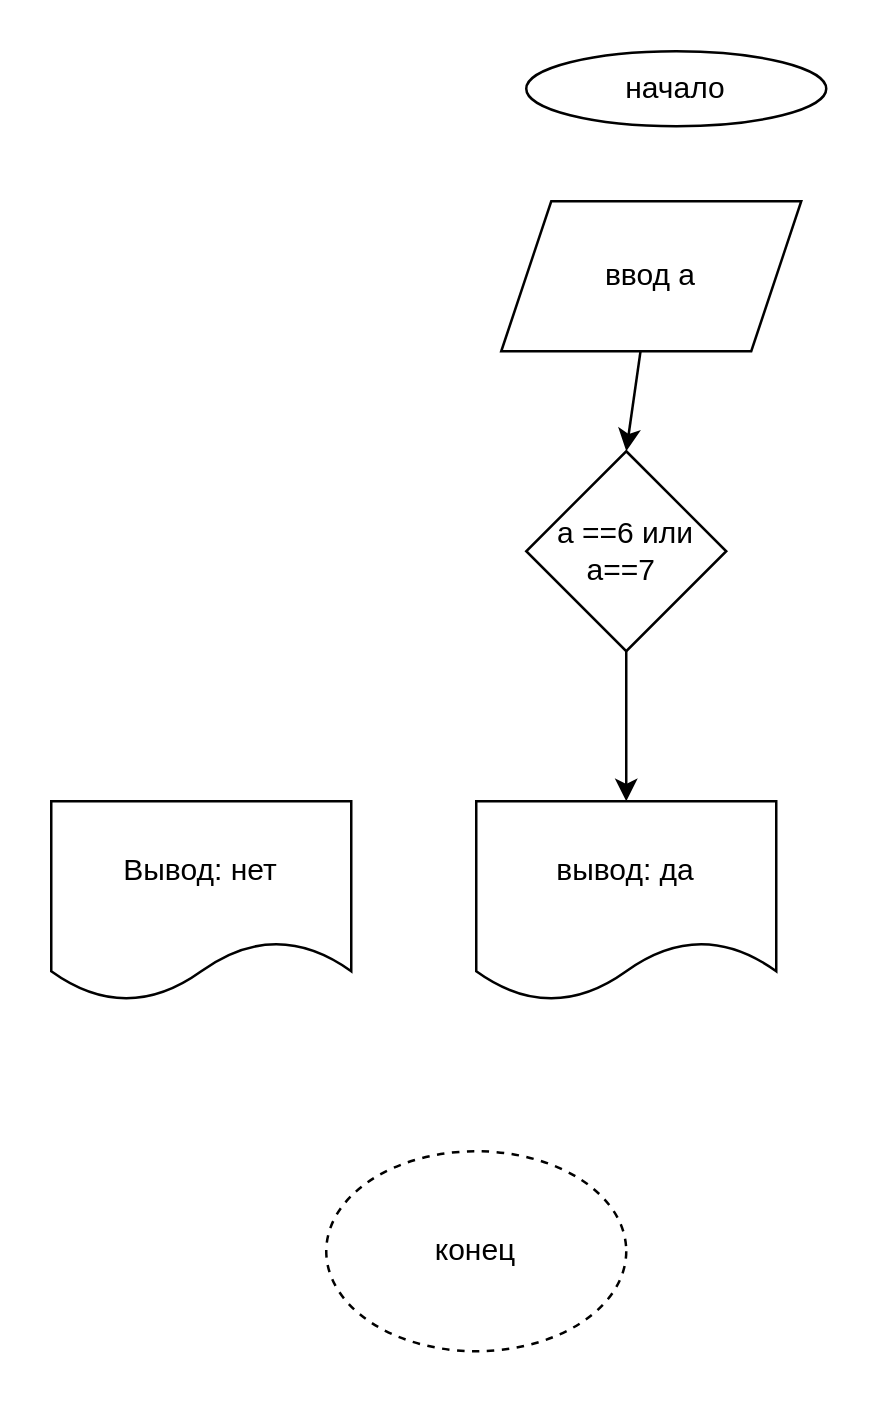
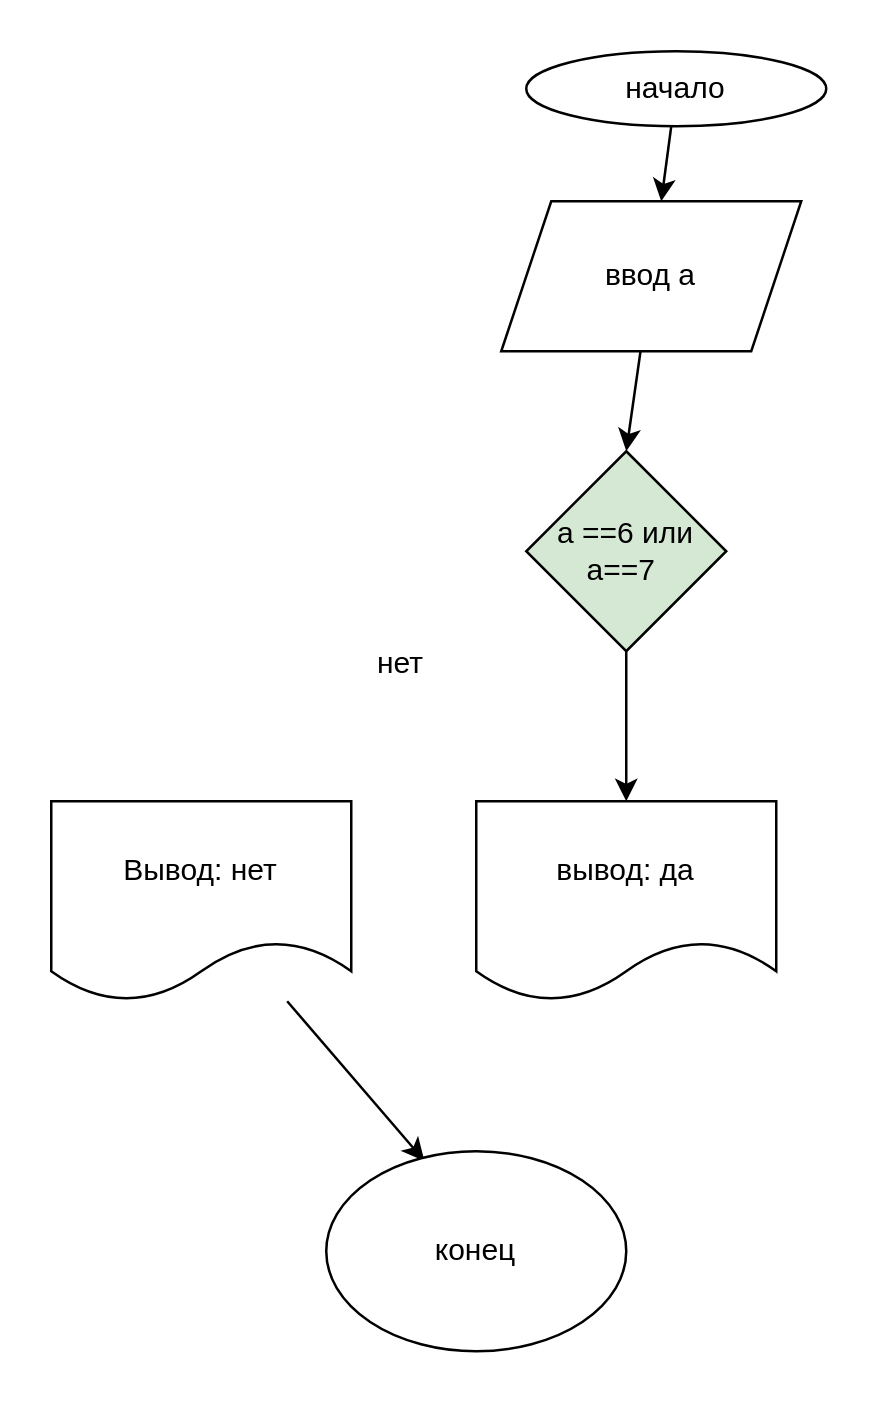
edge "начало" -> "ввод а": added
node "a ==6 или a==7": fillcolor #ffffff -> #d5e8d4
node "нет": added
edge "Вывод: нет" -> "конец": added
node "конец": style dashed -> solid
